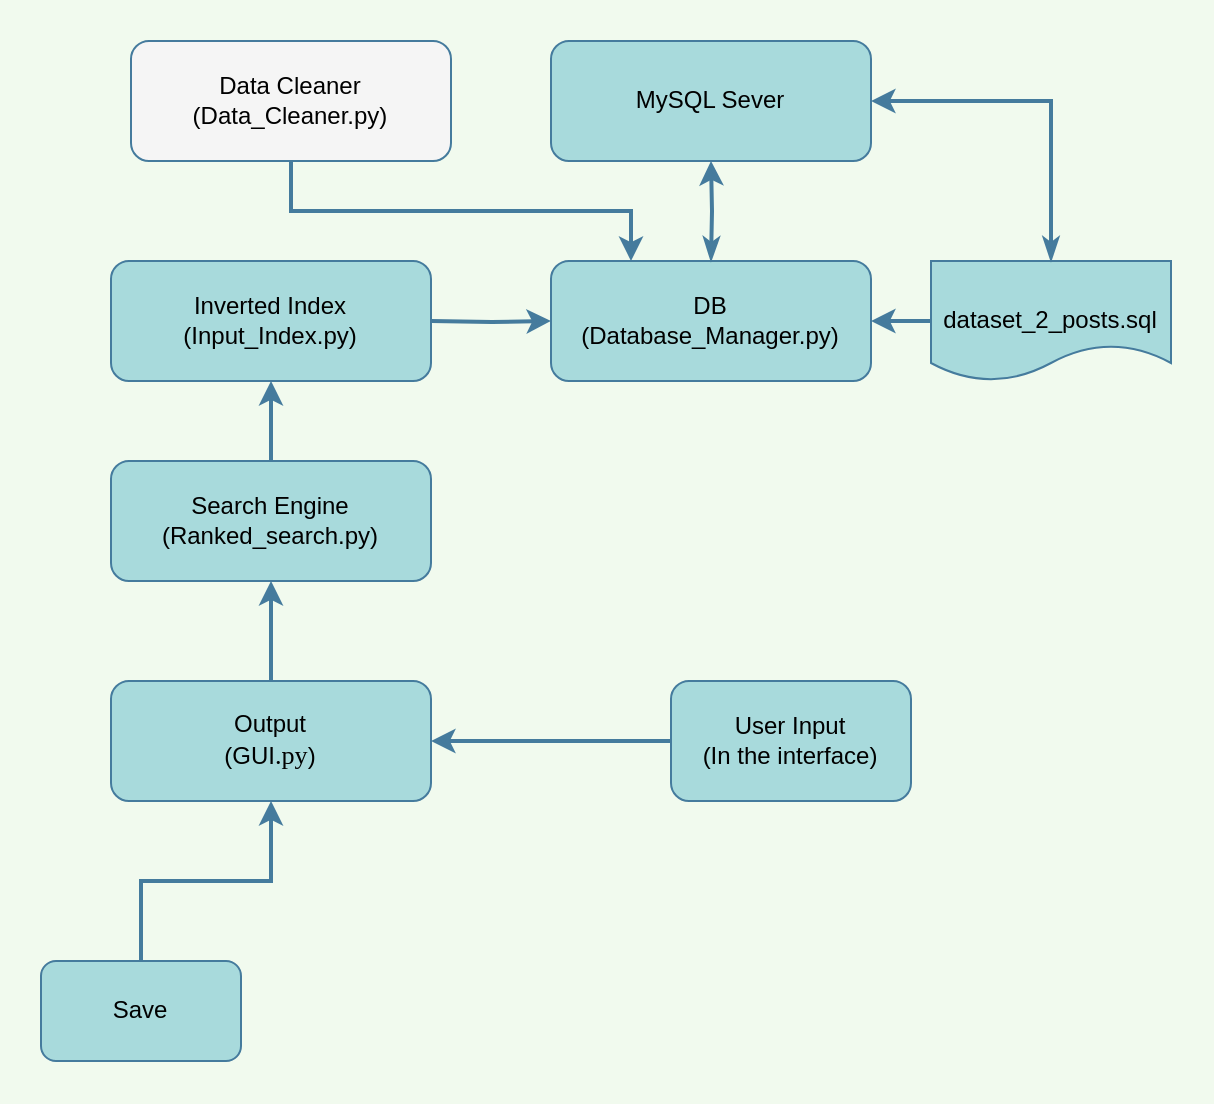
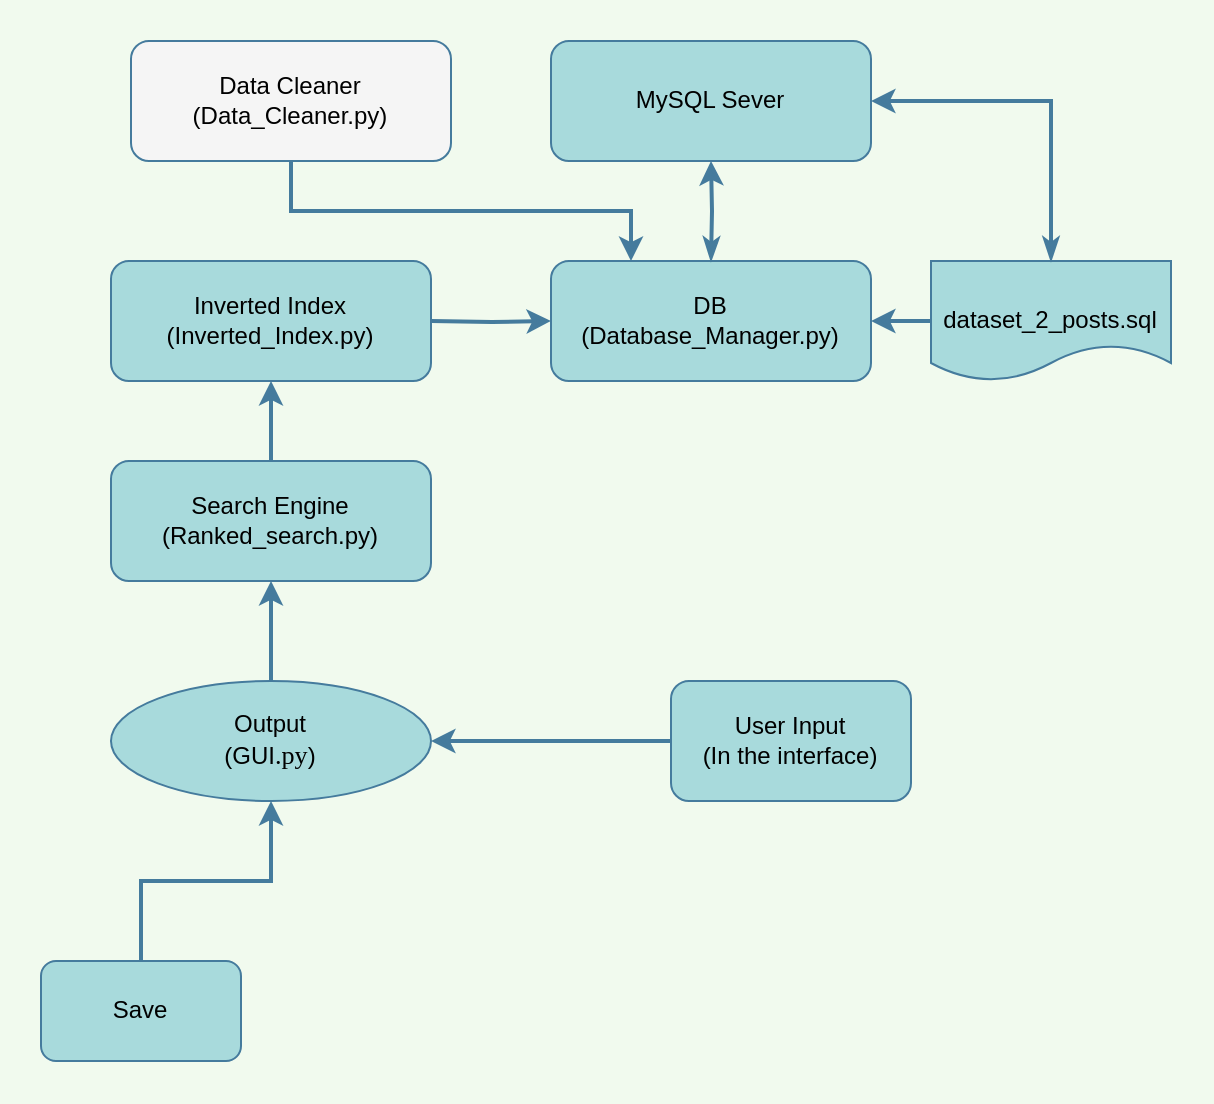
node "Inverted Index (Input_Index.py)": label "Inverted Index (Input_Index.py)" -> "Inverted Index (Inverted_Index.py)"
node "Output (GUI.py)": shape rounded rectangle -> ellipse
